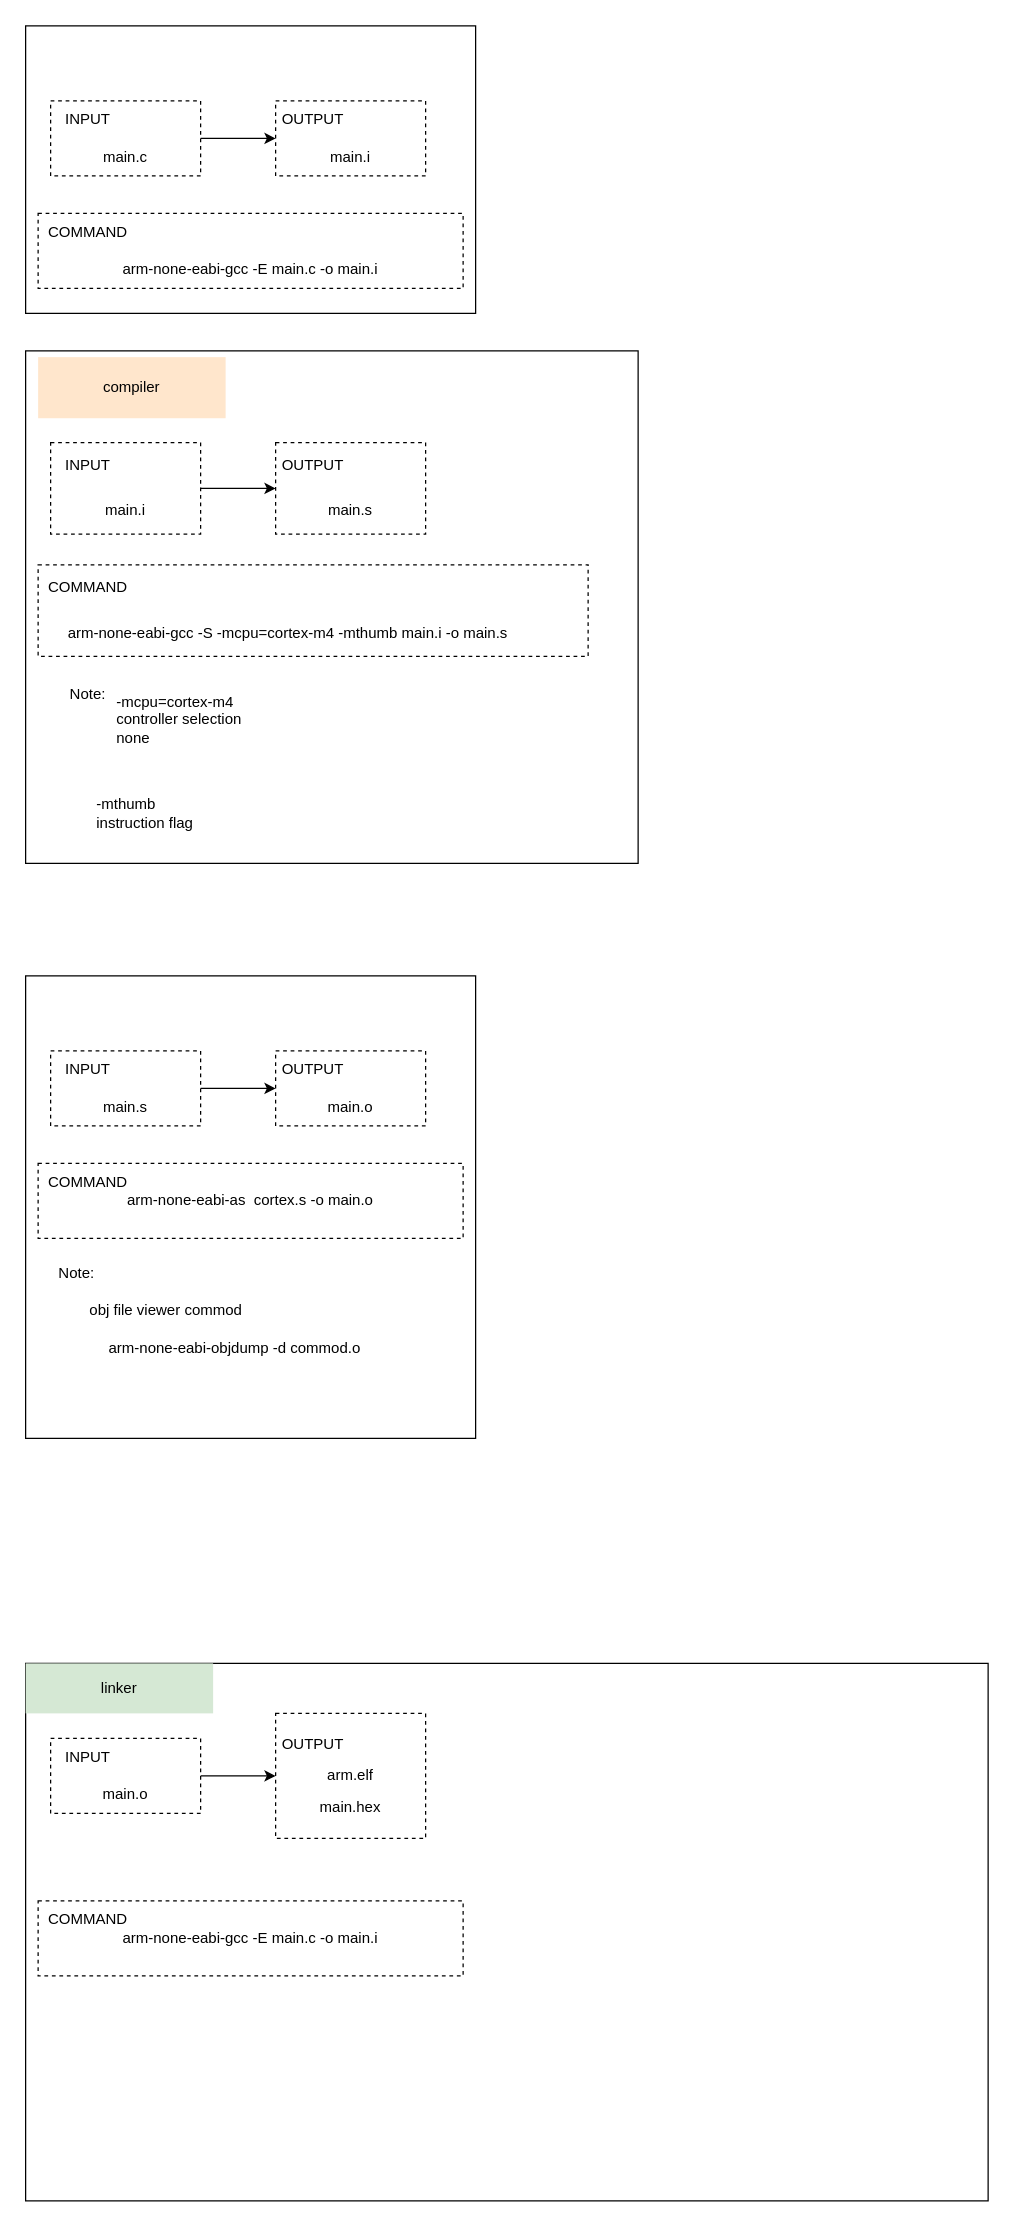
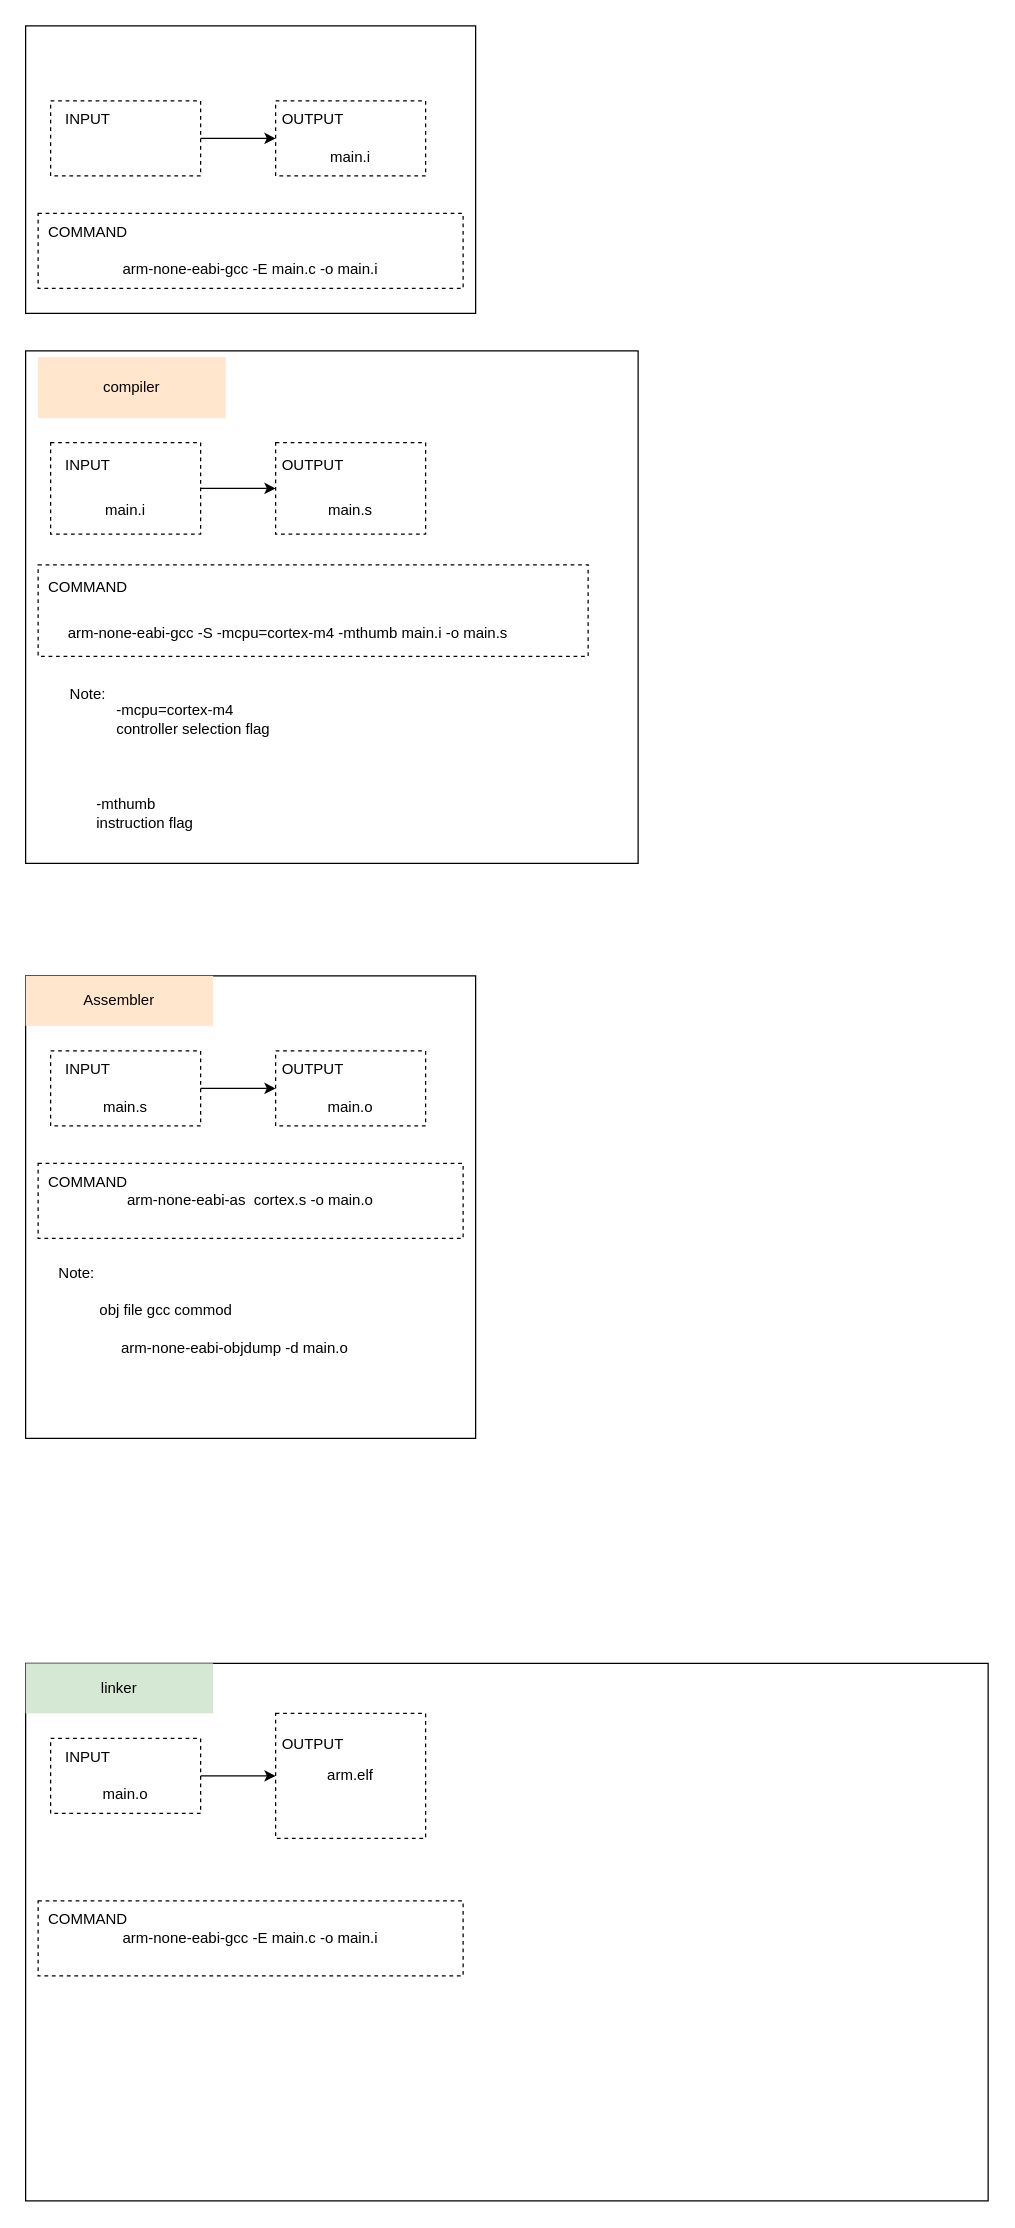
node "main.c": removed
node "-mcpu=cortex-m4 controller selection none": label "-mcpu=cortex-m4 controller selection none" -> "-mcpu=cortex-m4 controller selection flag"
node "Assembler": added
node "obj file viewer commod": label "obj file viewer commod" -> "obj file gcc commod"
node "arm-none-eabi-objdump -d commod.o": label "arm-none-eabi-objdump -d commod.o" -> "arm-none-eabi-objdump -d main.o"
node "main.hex": removed
